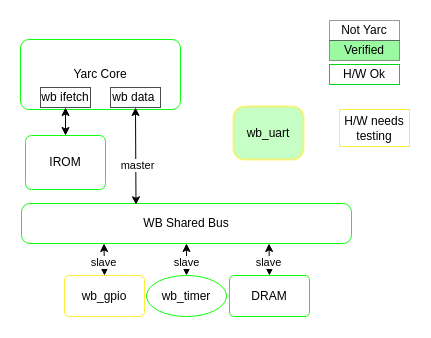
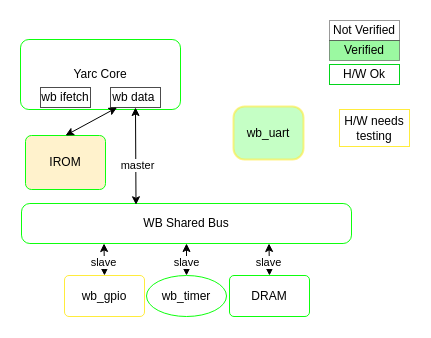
node "Not Yarc": label "Not Yarc" -> "Not Verified"
edge "wb ifetch" -- "IROM": now "wb data" -- "IROM"
node "IROM": fillcolor #ffffff -> #fff2cc
